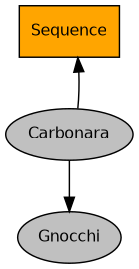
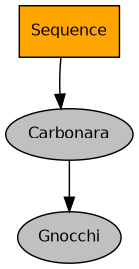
edge "Carbonara" -> "Sequence": reversed
